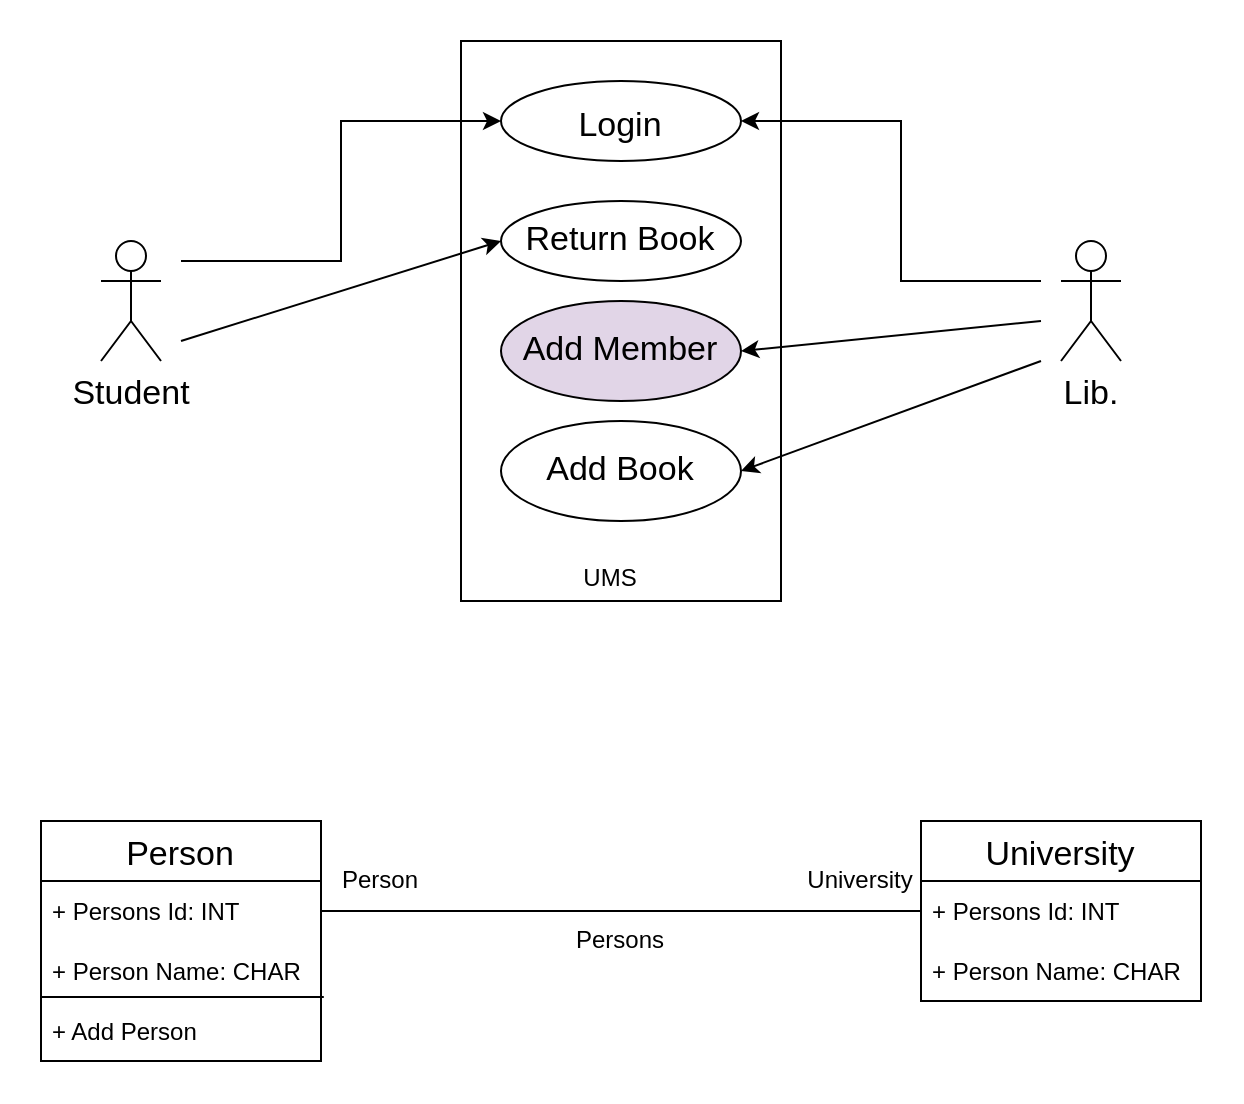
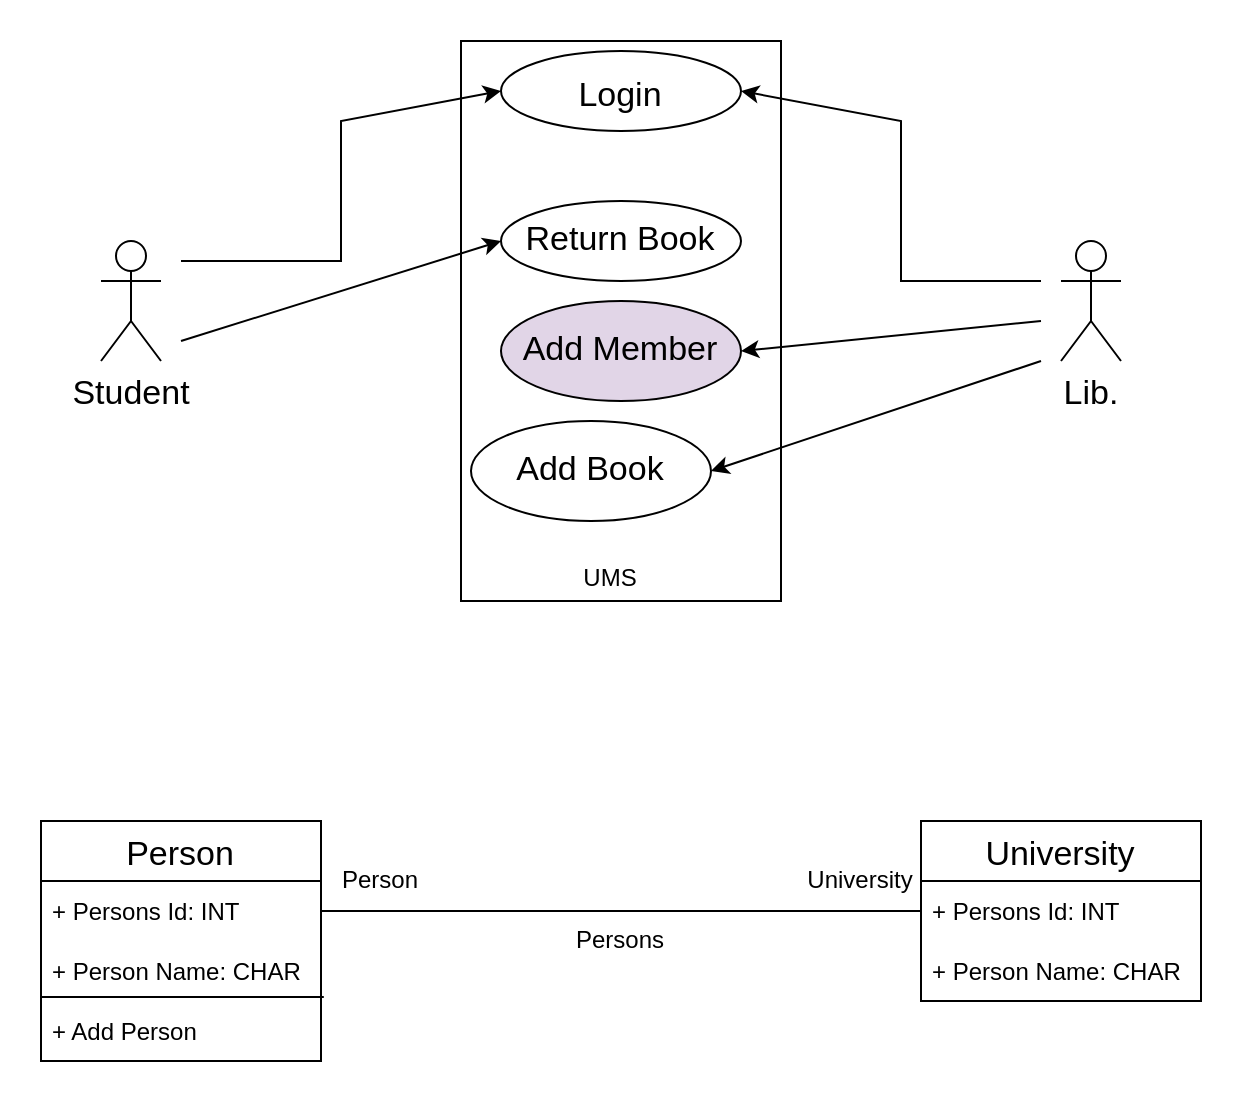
node "Login": moved (621, 121) -> (621, 91)
node "Add Book": moved (621, 471) -> (591, 471)
